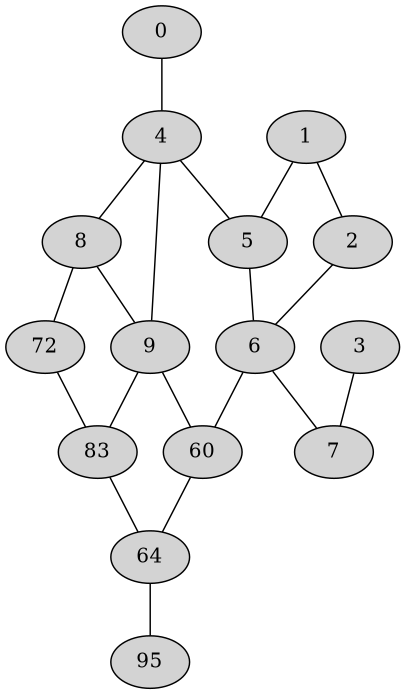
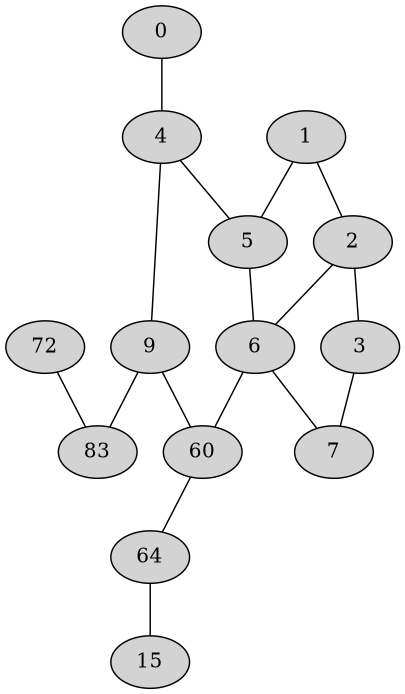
node "8": removed
edge "2" -- "3": added
edge "83" -- "64": removed
node "95": label "95" -> "15"
